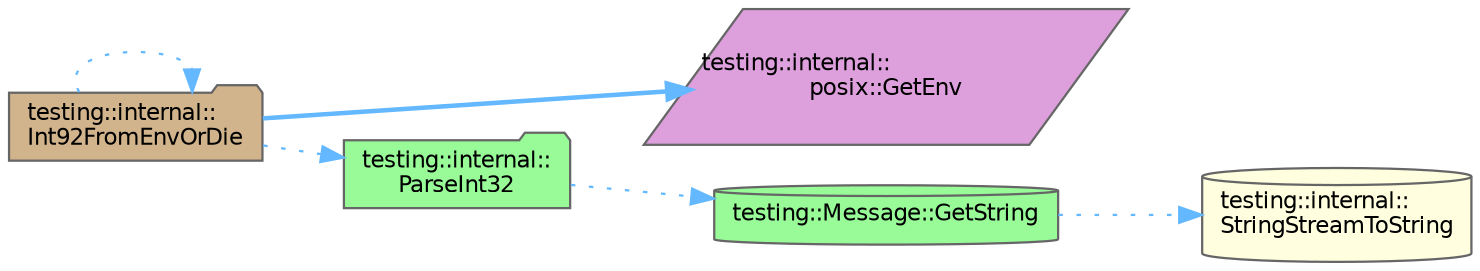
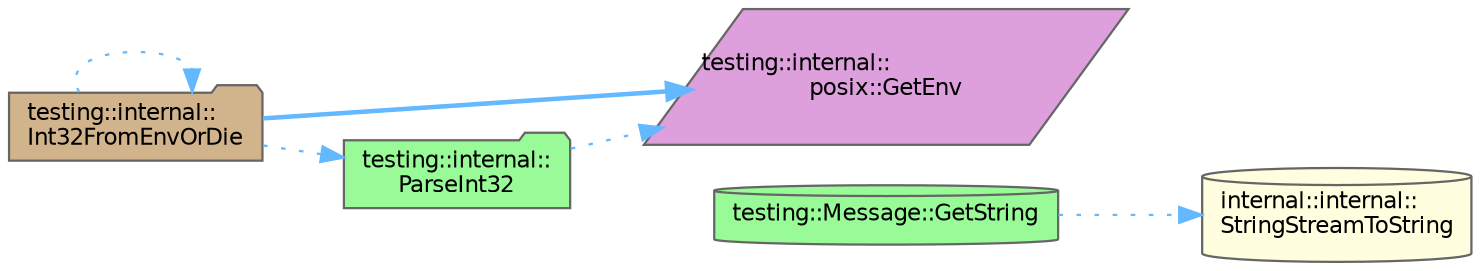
node "testing::internal:: Int92FromEnvOrDie": label "testing::internal:: Int92FromEnvOrDie" -> "testing::internal:: Int32FromEnvOrDie"
edge "testing::internal:: ParseInt32" -> "testing::Message::GetString": now "testing::internal:: ParseInt32" -> "testing::internal:: posix::GetEnv"
node "testing::internal:: StringStreamToString": label "testing::internal:: StringStreamToString" -> "internal::internal:: StringStreamToString"
